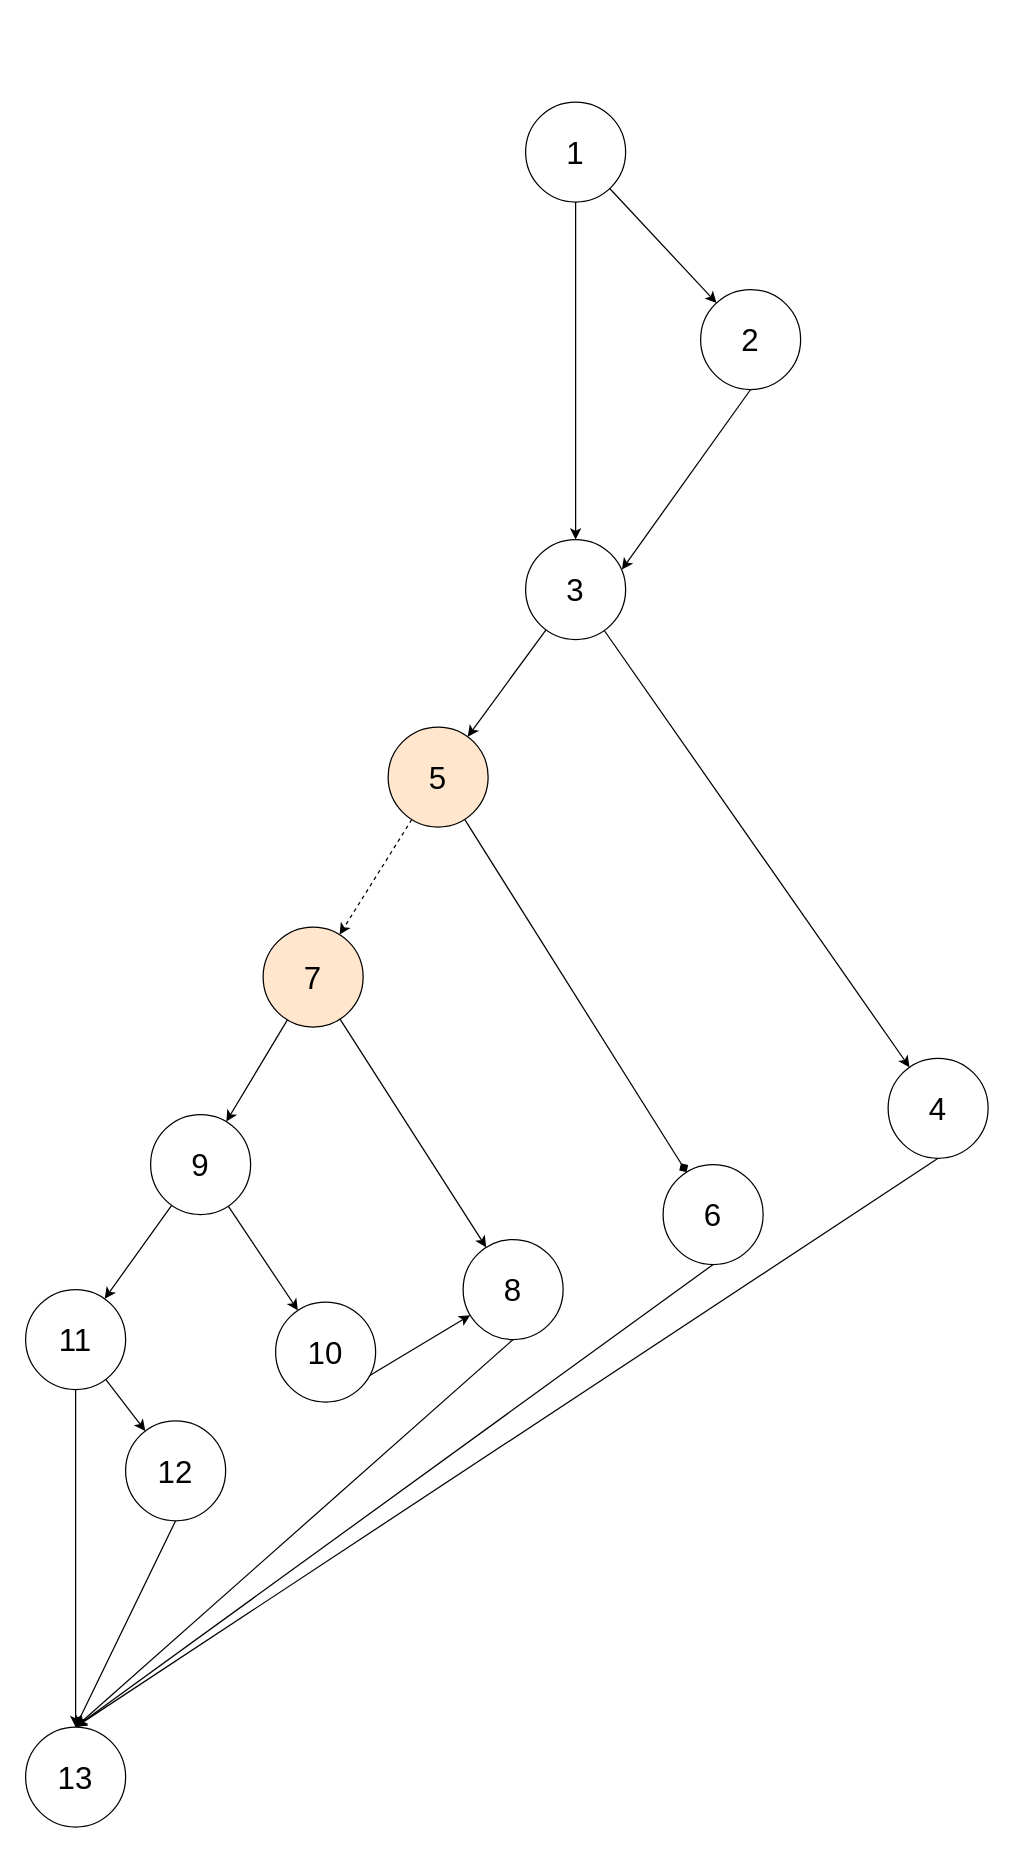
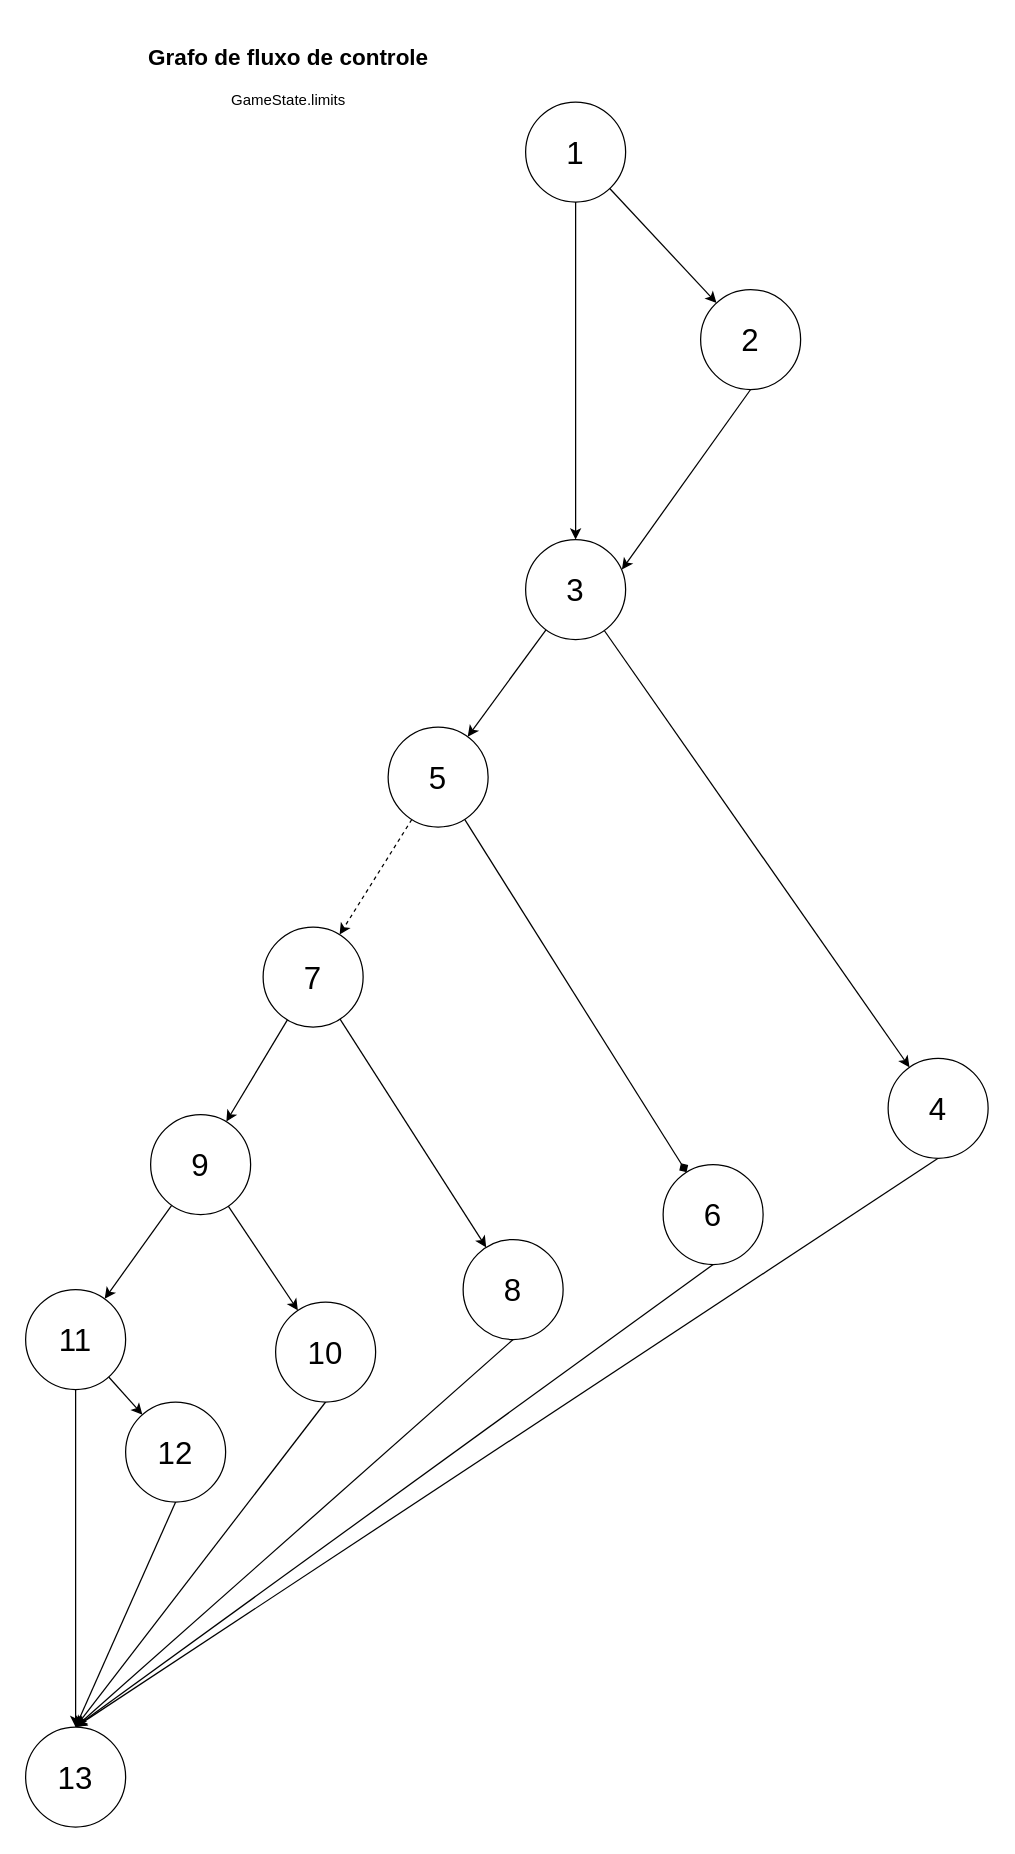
node "Grafo de fluxo de controle GameState.limits": added
node "5": fillcolor #ffe6cc -> #ffffff
node "7": fillcolor #ffe6cc -> #ffffff
edge "10" -> "8": now "10" -> "13"
node "12": moved (176, 1471) -> (176, 1452)
